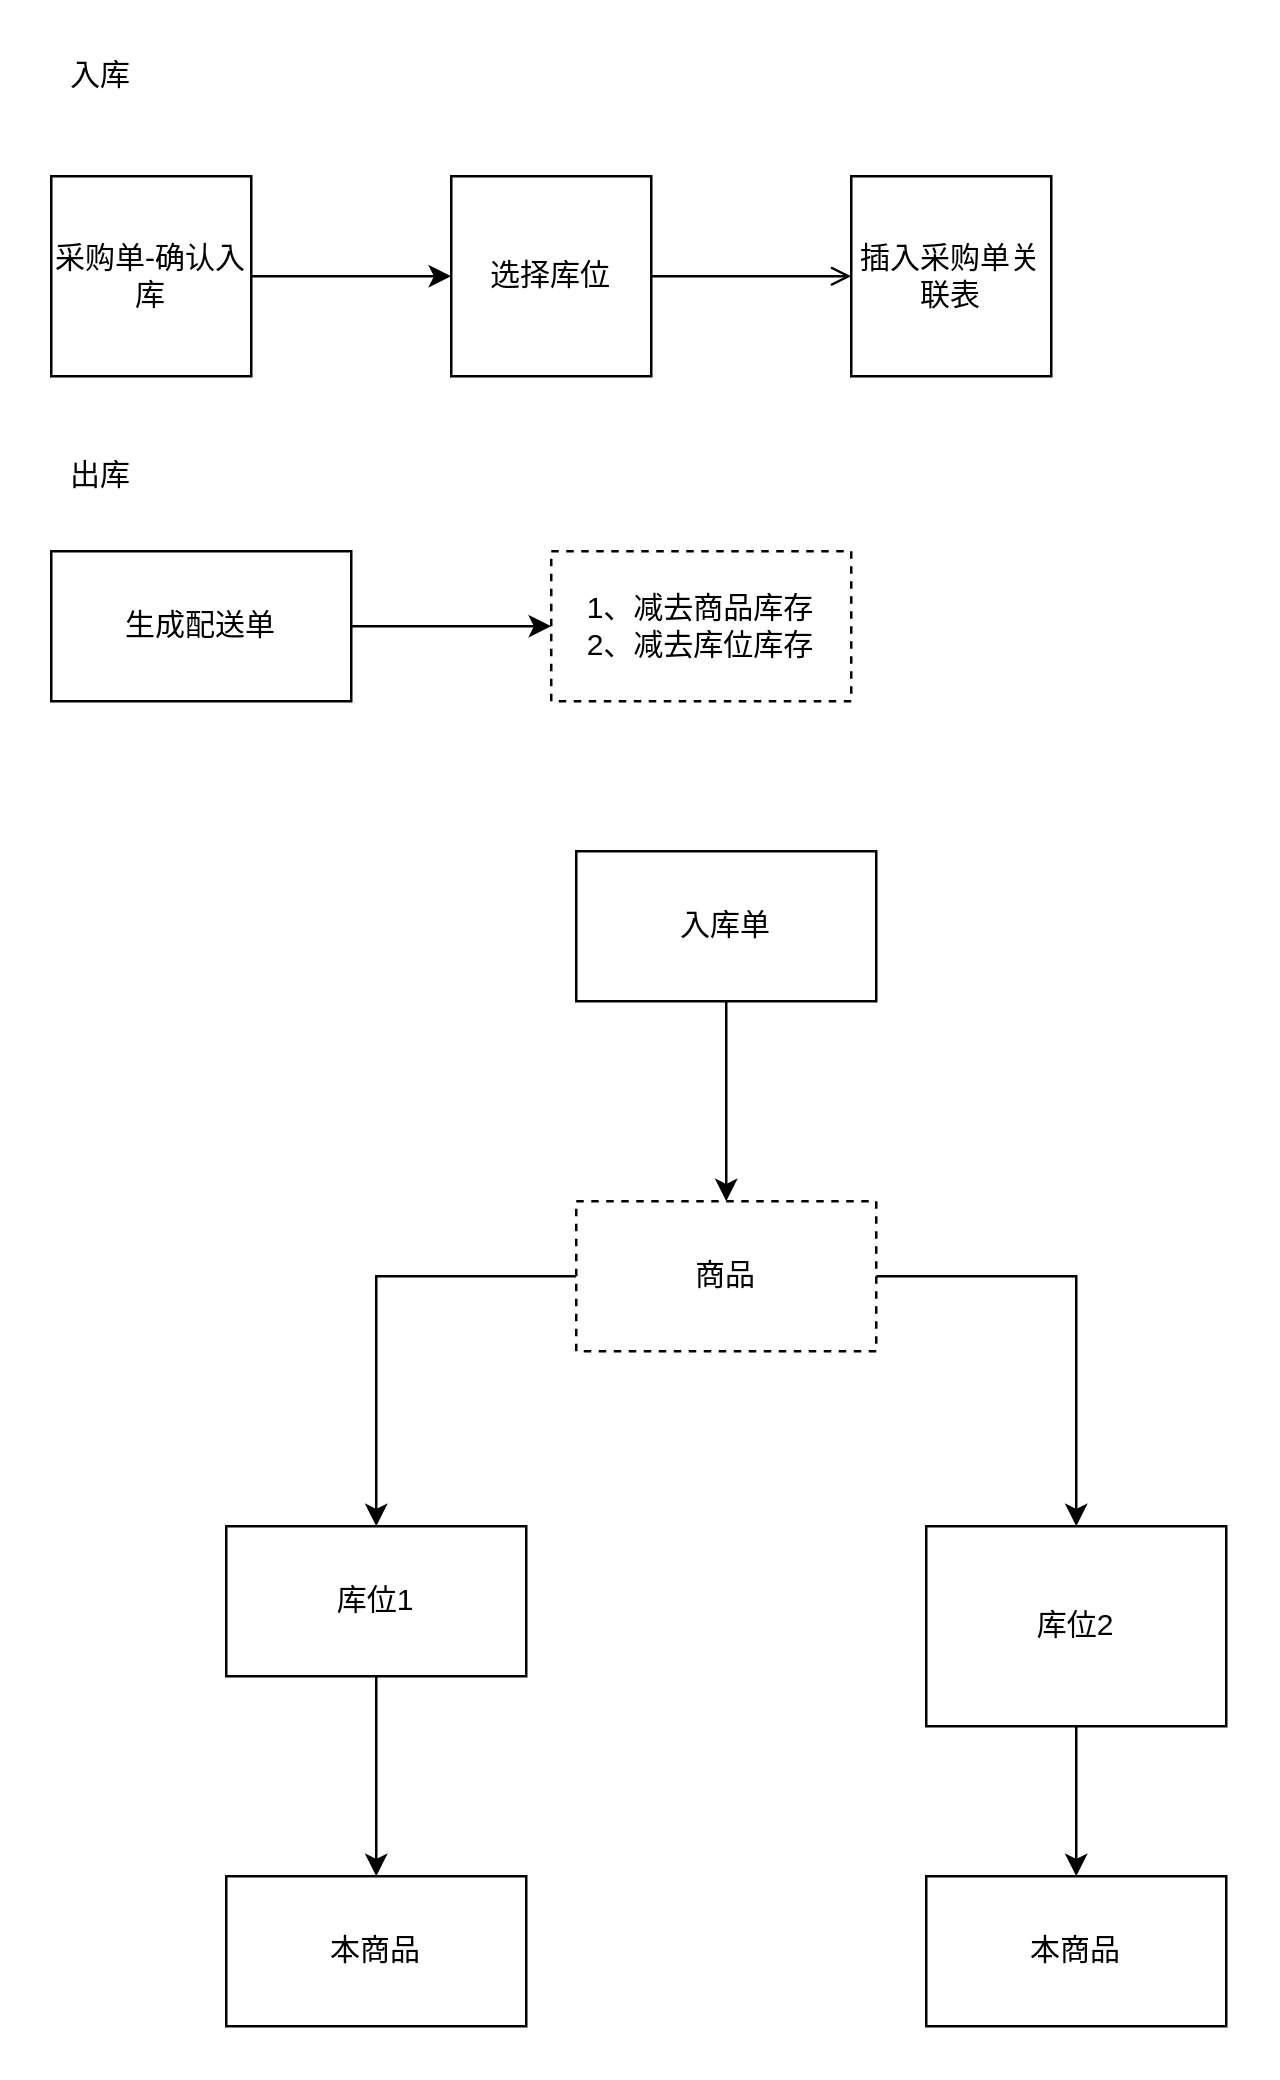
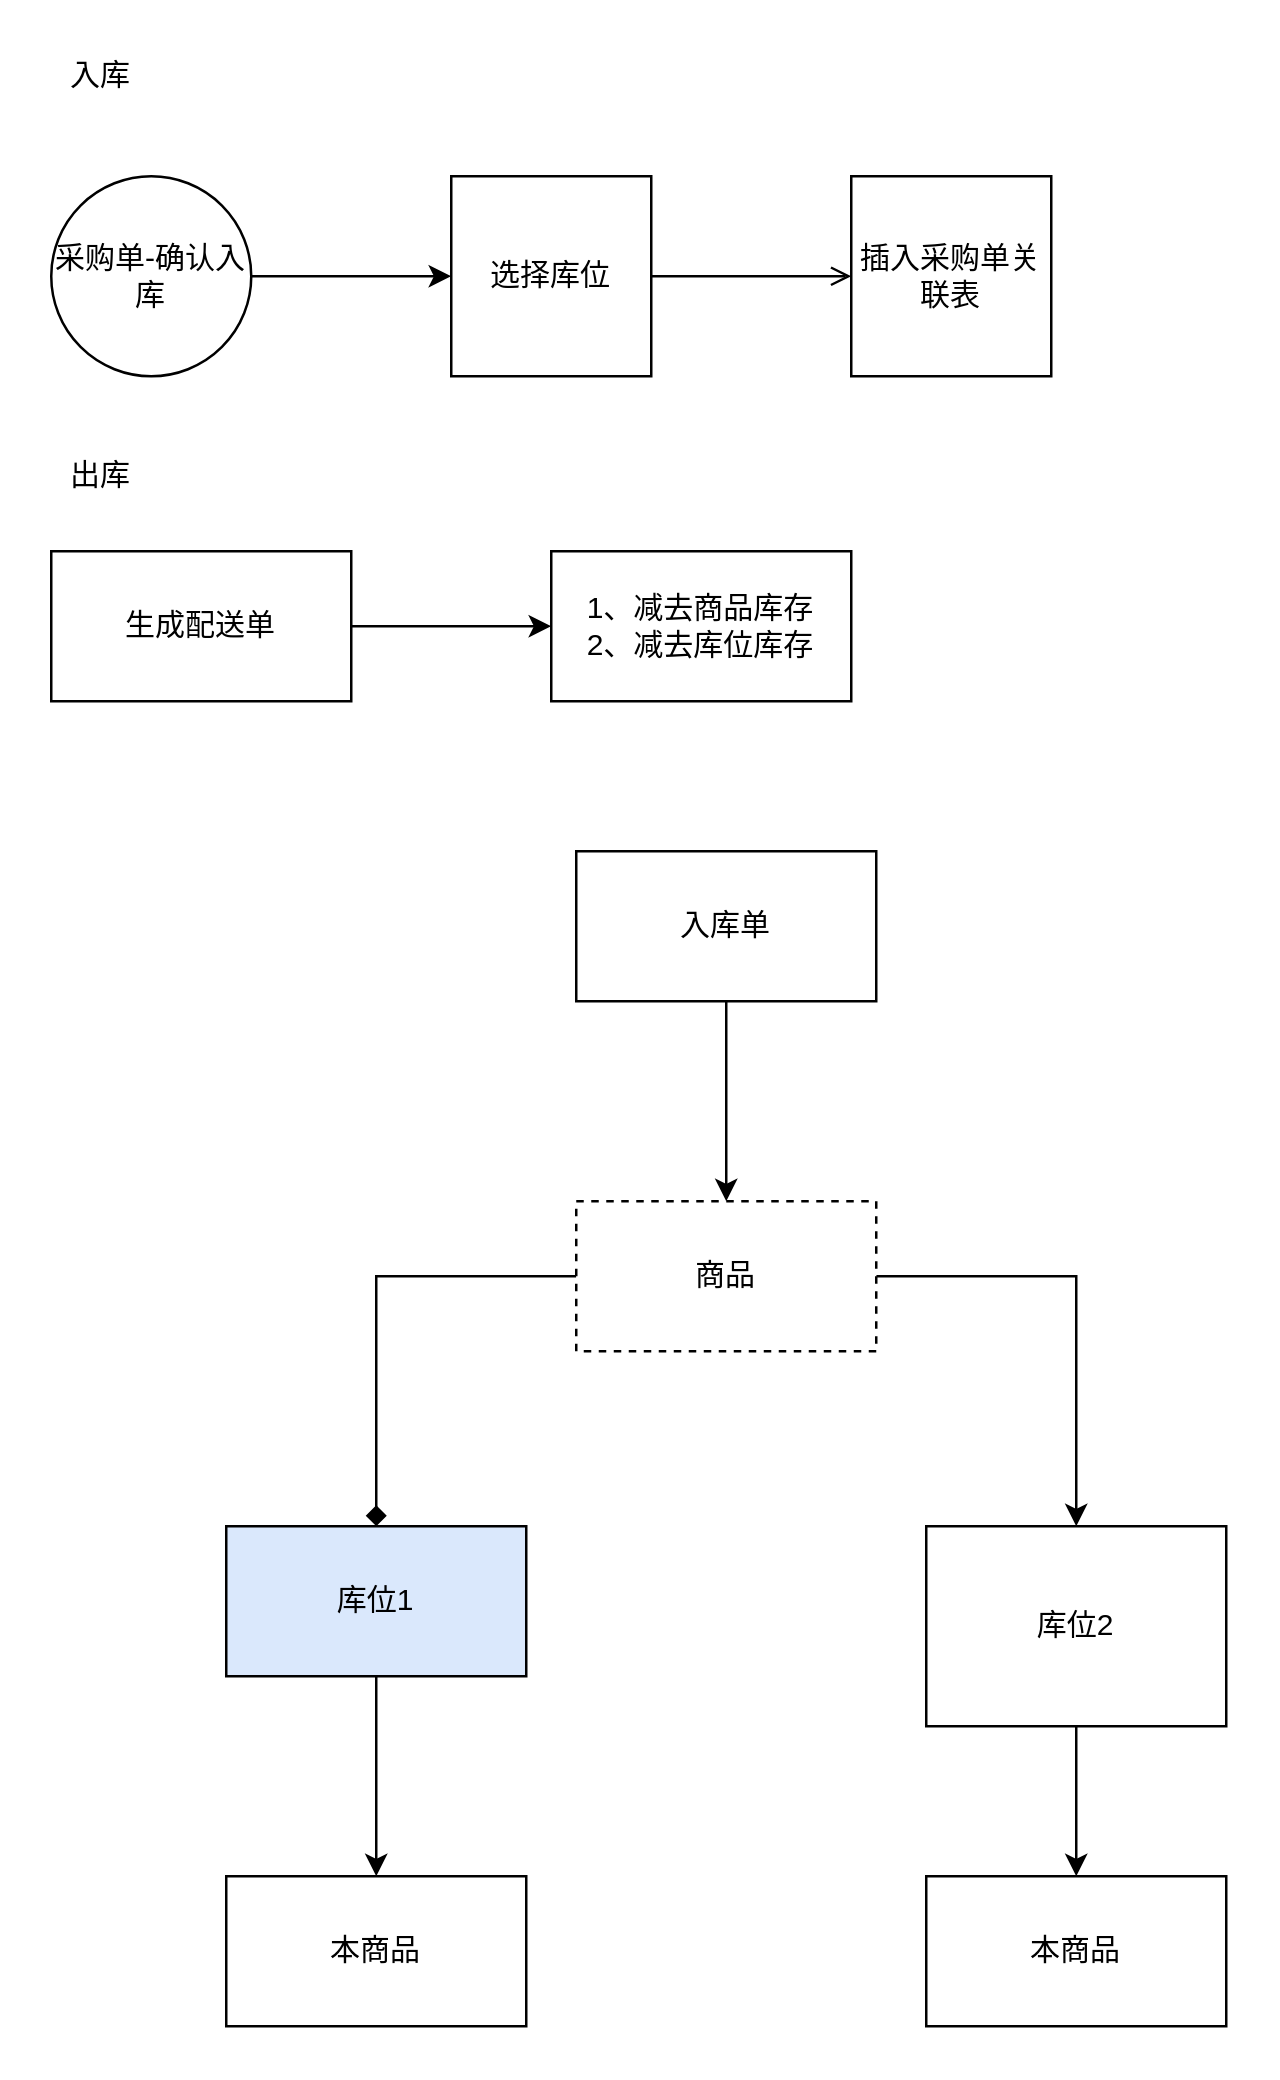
node "采购单-确认入库": shape rectangle -> ellipse
node "1、减去商品库存 2、减去库位库存": style dashed -> solid
edge "商品" -> "库位1": arrowhead classic -> diamond
node "库位1": fillcolor #ffffff -> #dae8fc
